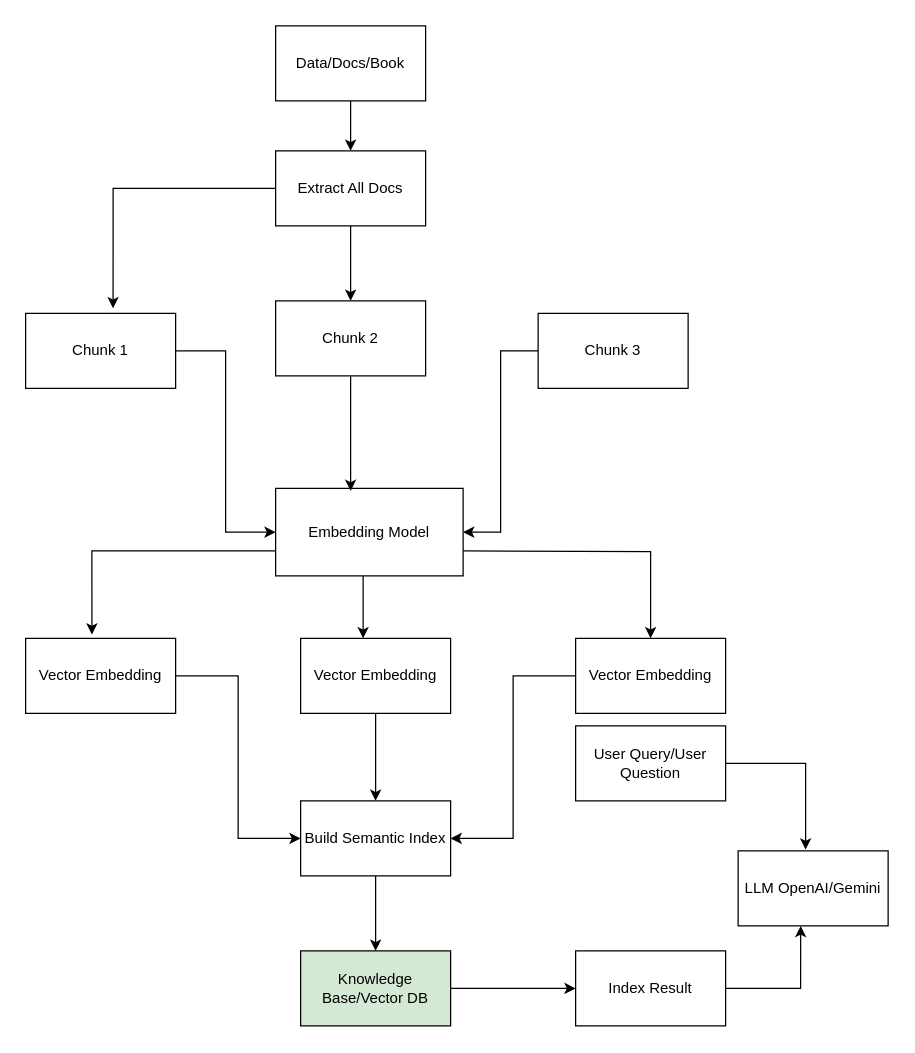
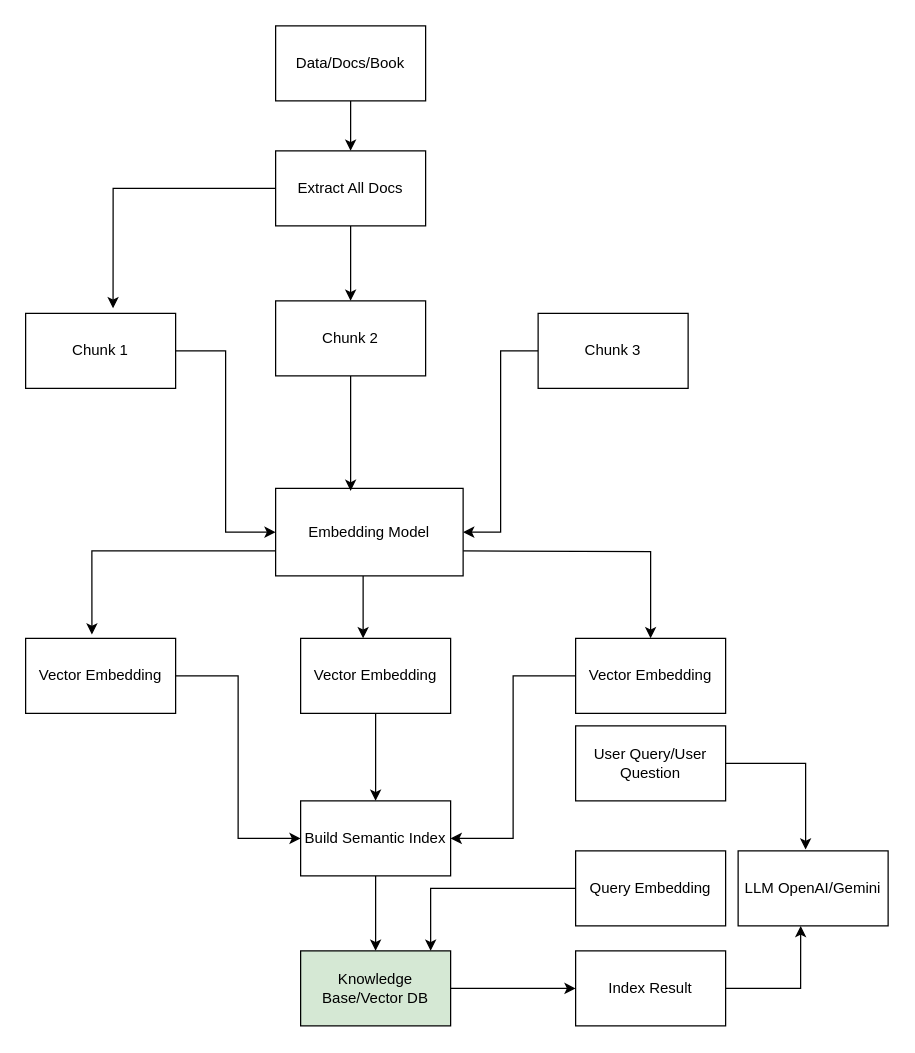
edge "Query Embedding" -> "Knowledge Base/Vector DB": added
node "Query Embedding": added
